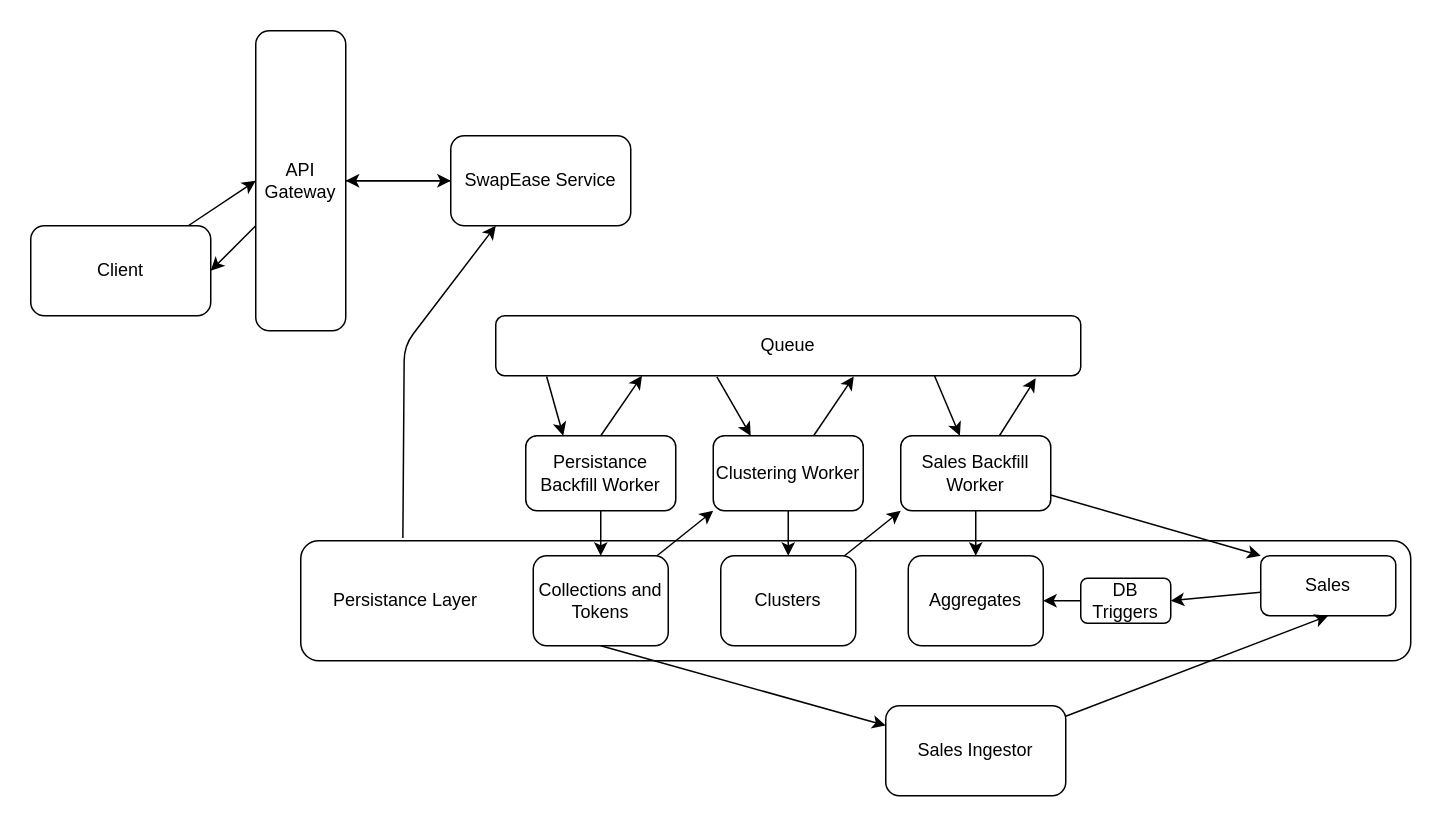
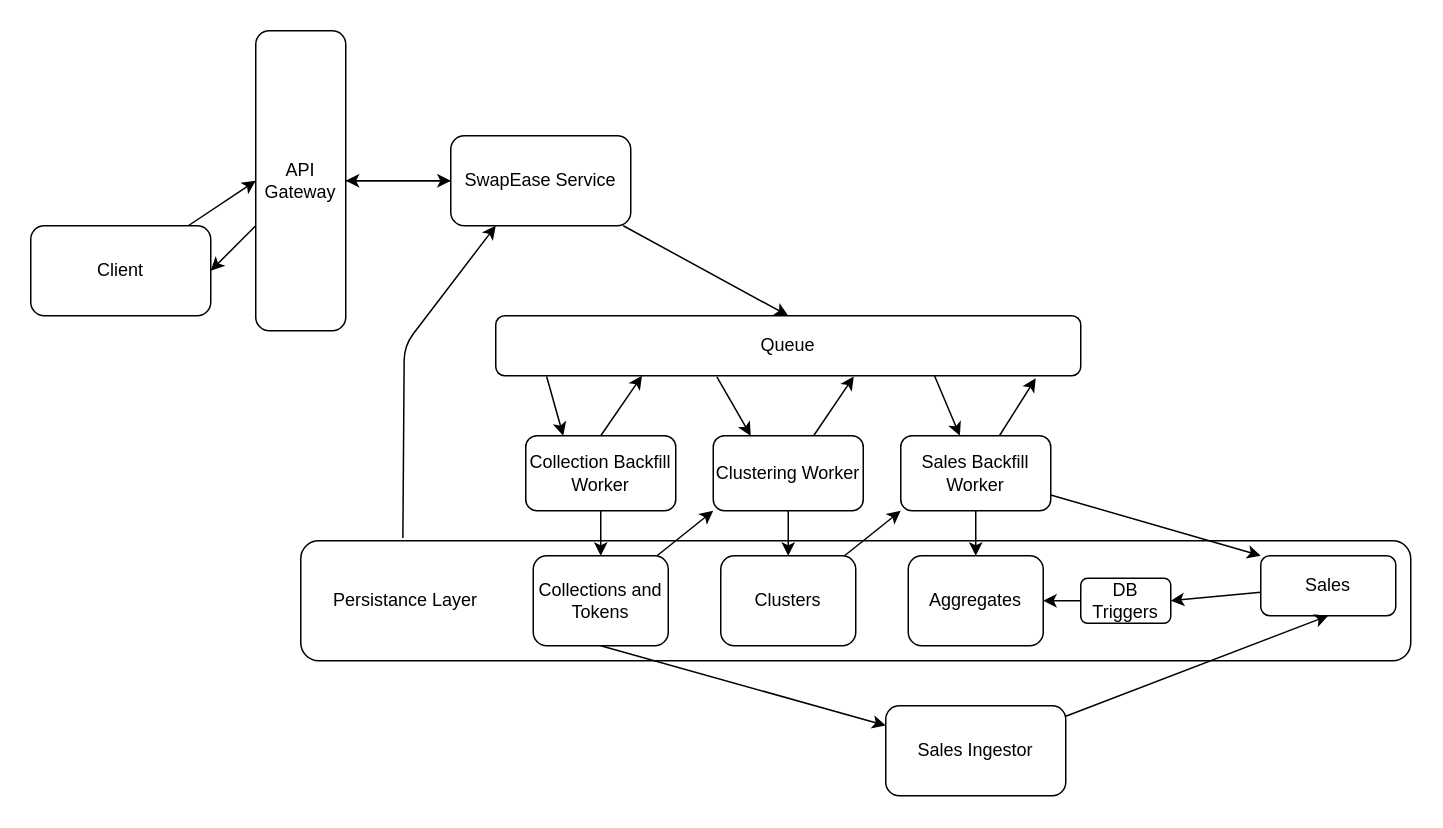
edge "SwapEase Service" -> "Queue": added
node "Persistance Backfill Worker": label "Persistance Backfill Worker" -> "Collection Backfill Worker"
